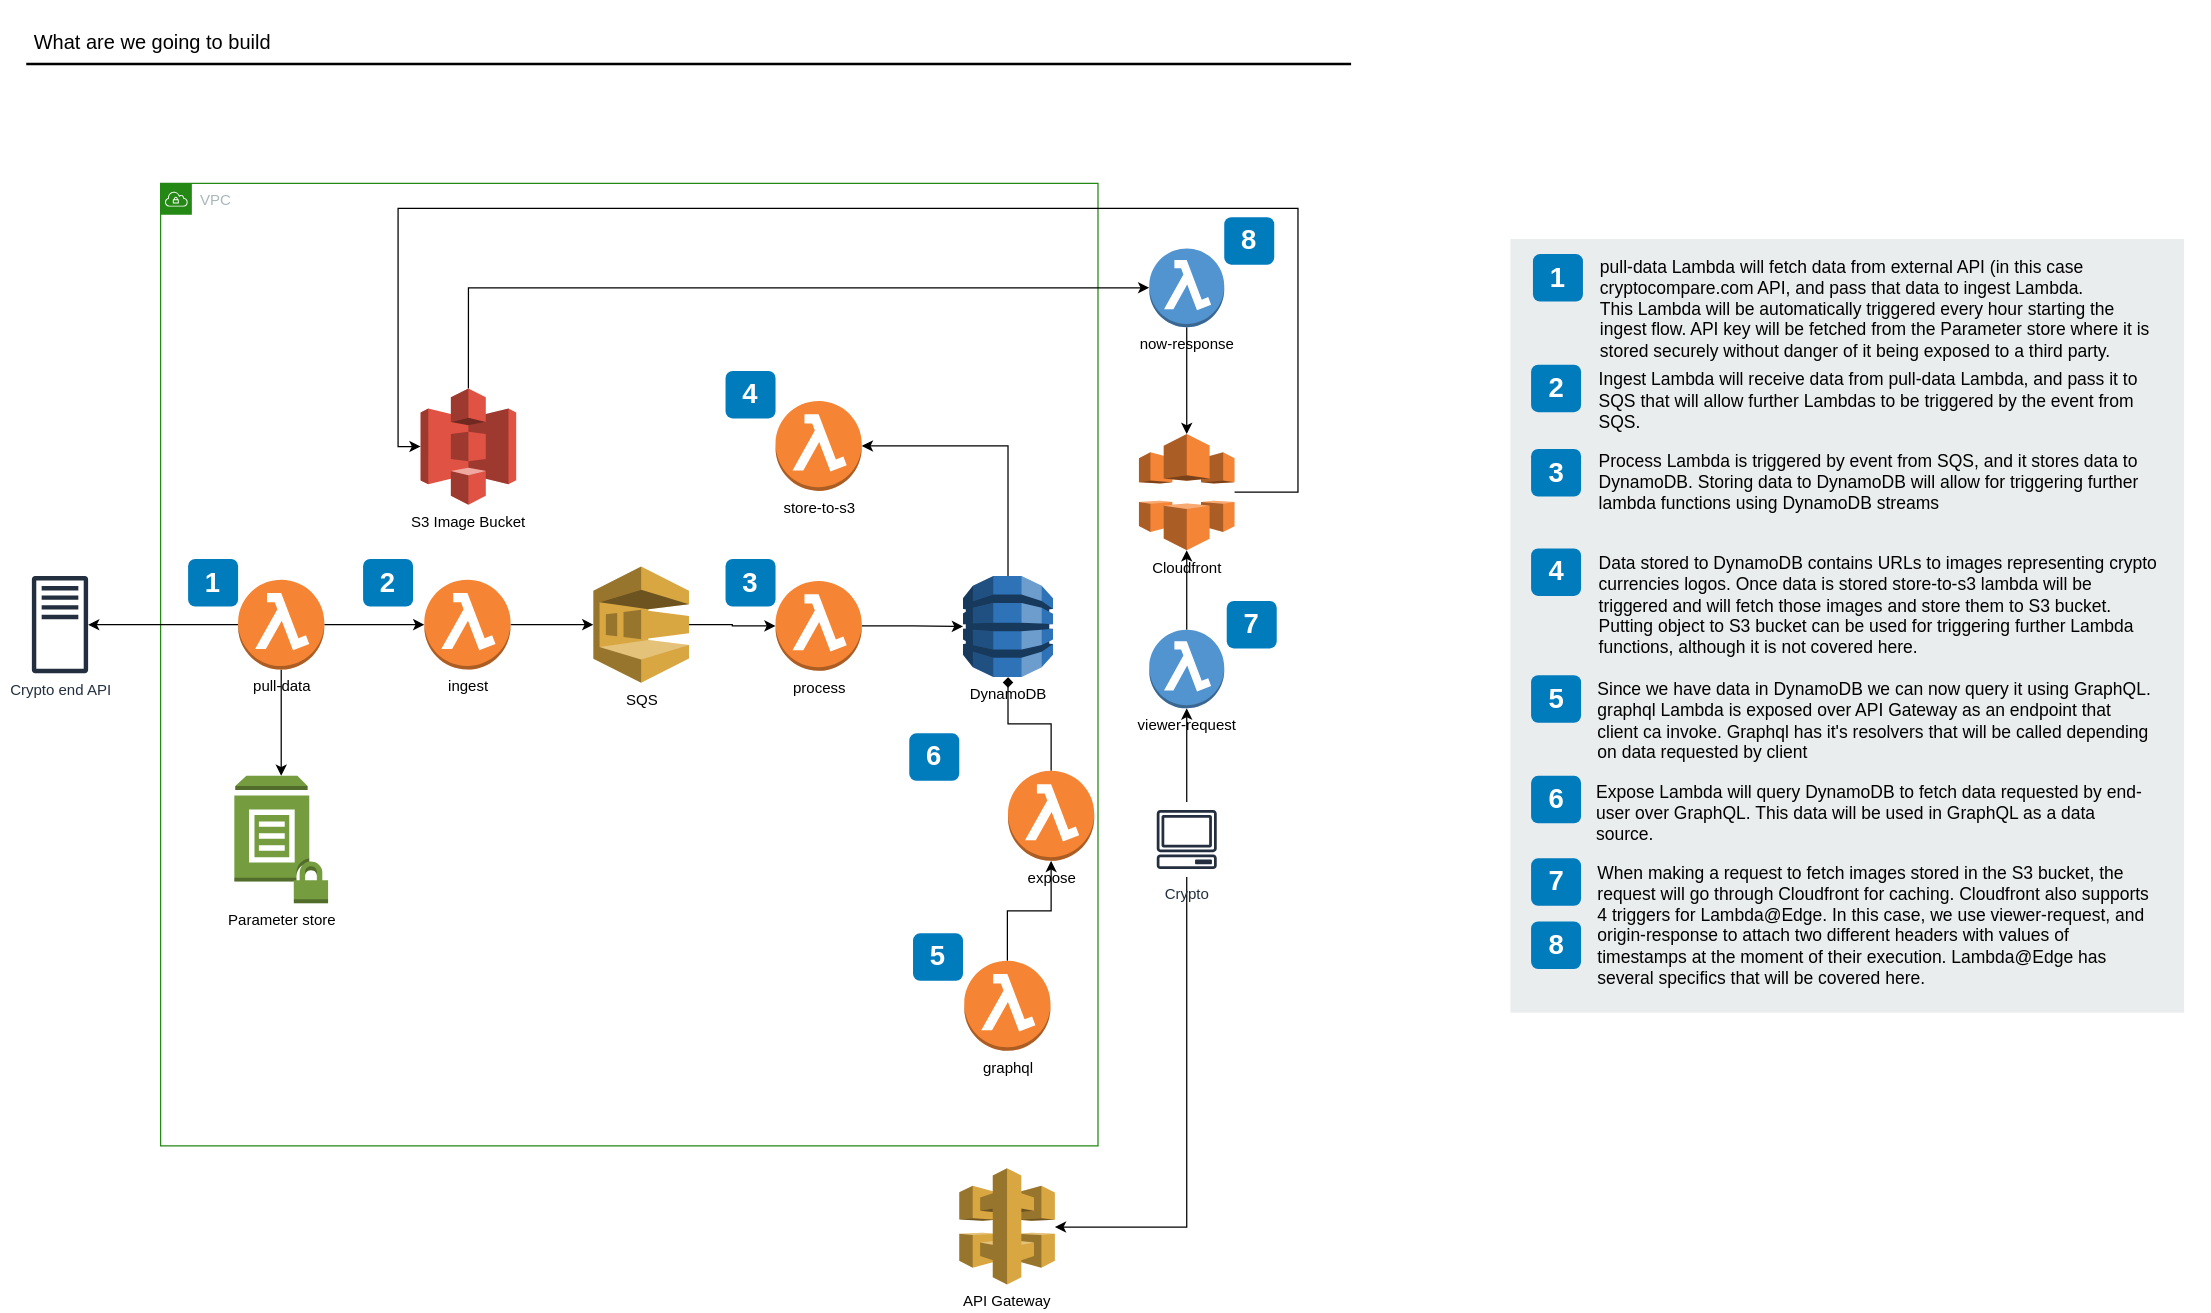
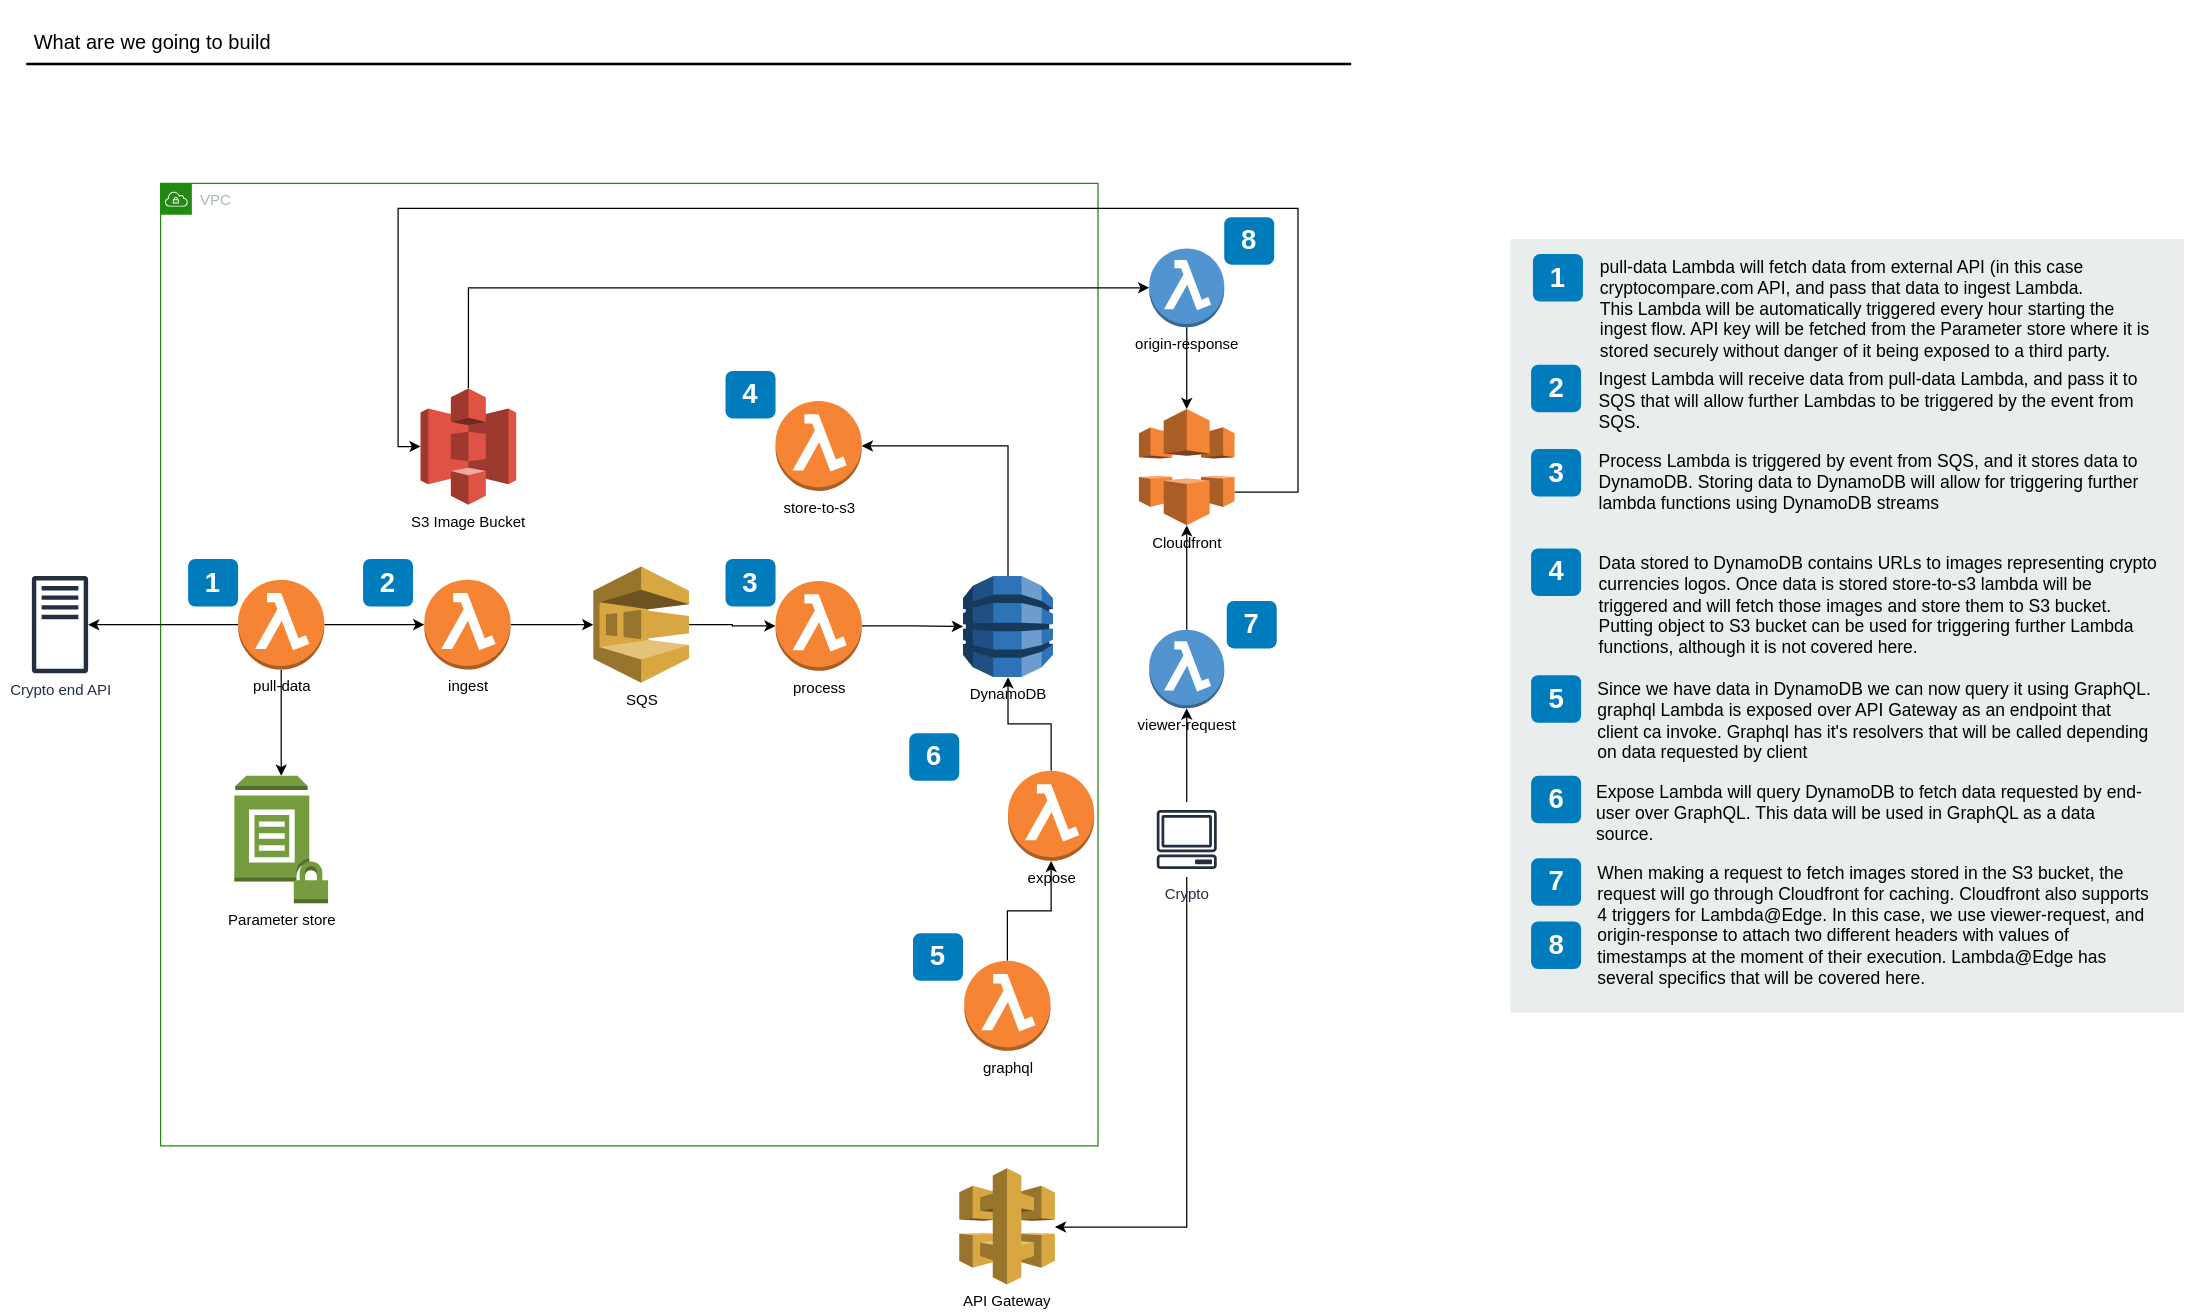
node "now-response": label "now-response" -> "origin-response"
node "Cloudfront": moved (1187, 492) -> (1187, 467)
edge "expose" -> "DynamoDB": arrowhead diamond -> classic
